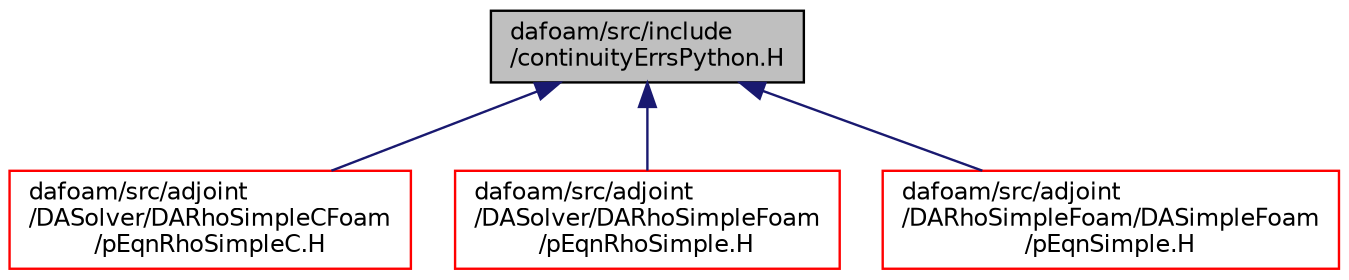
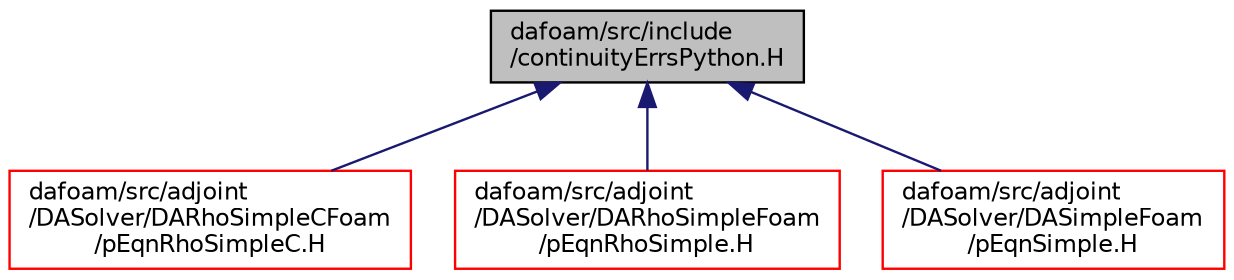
node "dafoam/src/adjoint /DARhoSimpleFoam/DASimpleFoam /pEqnSimple.H": label "dafoam/src/adjoint /DARhoSimpleFoam/DASimpleFoam /pEqnSimple.H" -> "dafoam/src/adjoint /DASolver/DASimpleFoam /pEqnSimple.H"
